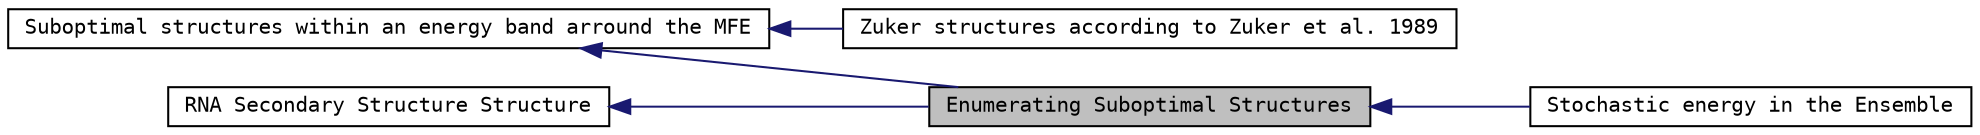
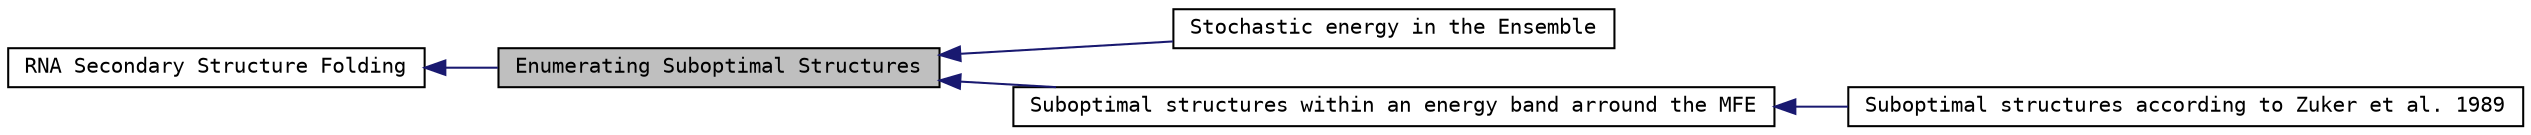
node "Zuker structures according to Zuker et al. 1989": label "Zuker structures according to Zuker et al. 1989" -> "Suboptimal structures according to Zuker et al. 1989"
edge "Enumerating Suboptimal Structures" -> "Suboptimal structures within an energy band arround the MFE": reversed
node "RNA Secondary Structure Structure": label "RNA Secondary Structure Structure" -> "RNA Secondary Structure Folding"
